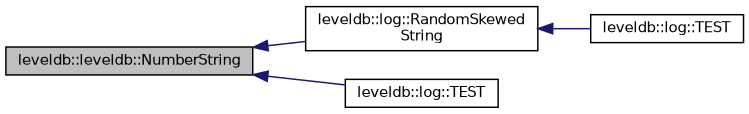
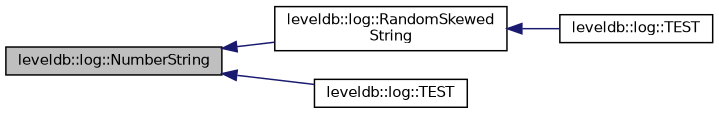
node "leveldb::leveldb::NumberString": label "leveldb::leveldb::NumberString" -> "leveldb::log::NumberString"
